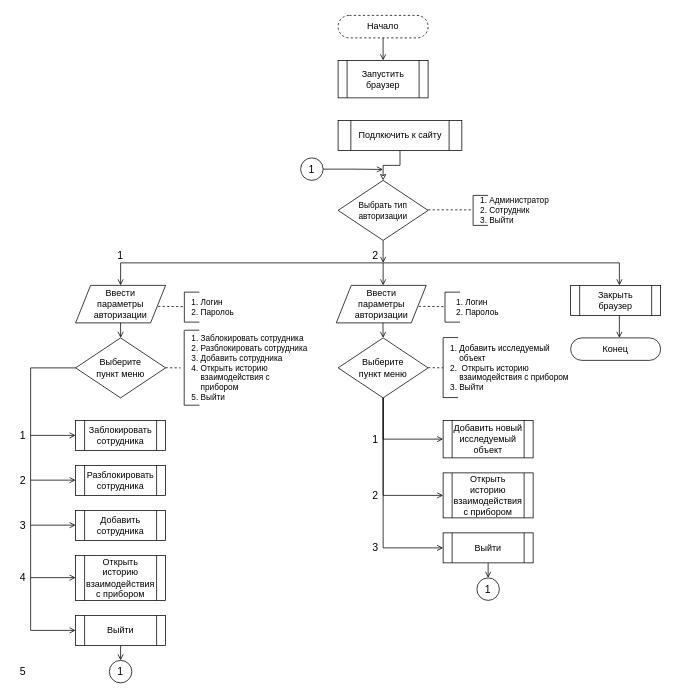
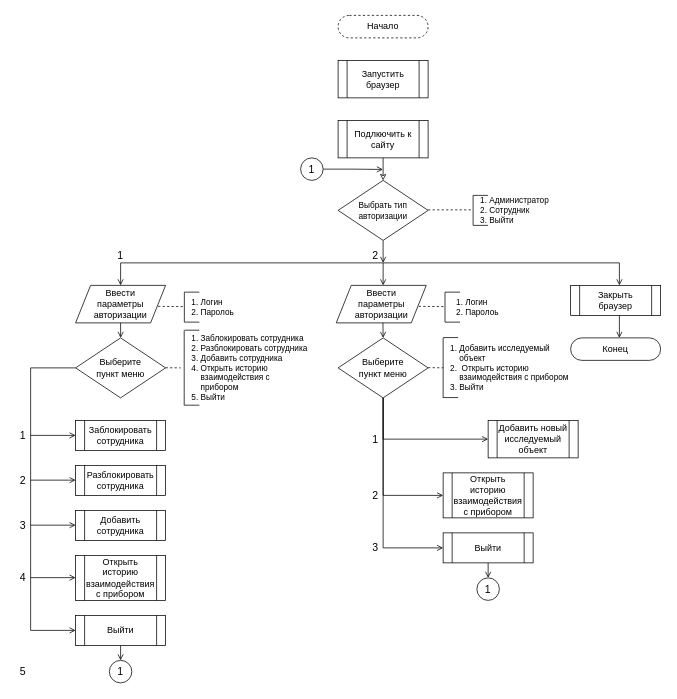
edge "Начало" -> "Запустить браузер": removed
node "Подлкючить к сайту": size 124x30 -> 90x38
node "Добавить новый исследуемый объект": moved (488, 439) -> (533, 439)
